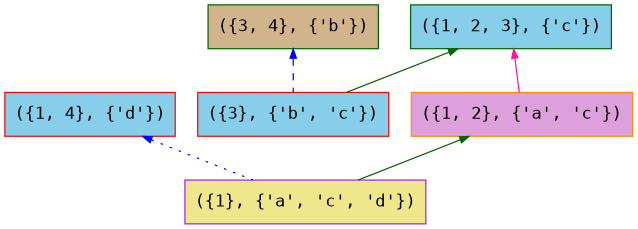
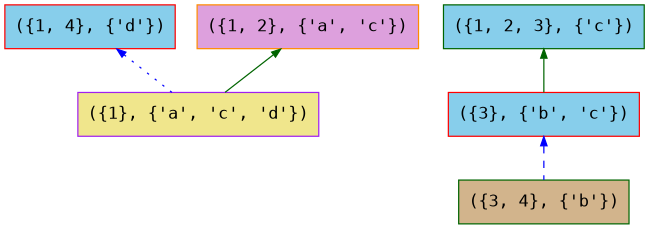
edge "({3}, {'b', 'c'})" -> "({3, 4}, {'b'})": reversed
edge "({1, 2}, {'a', 'c'})" -> "({1, 2, 3}, {'c'})": removed
